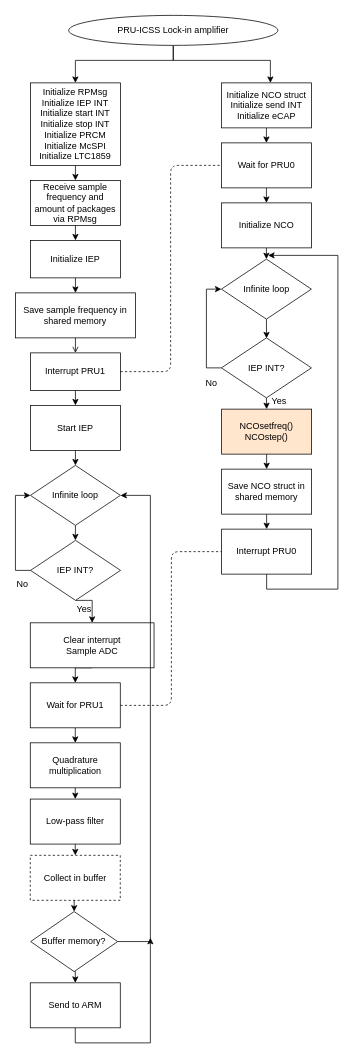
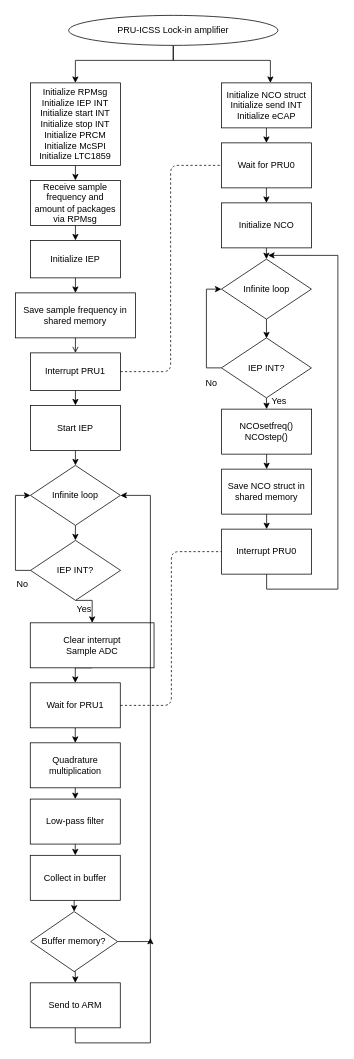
node "NCOsetfreq() NCOstep()": fillcolor #ffe6cc -> #ffffff
node "Collect in buffer": style dashed -> solid
